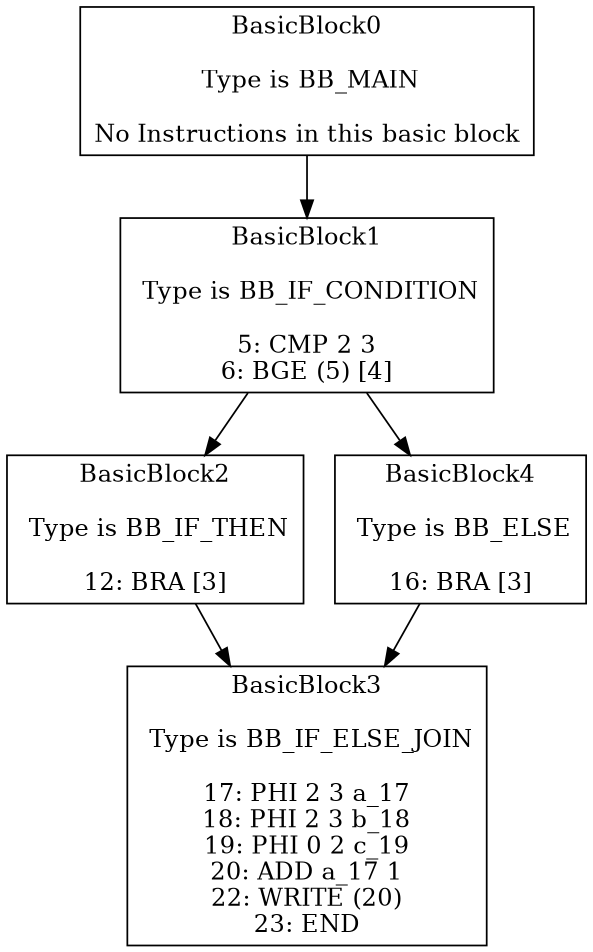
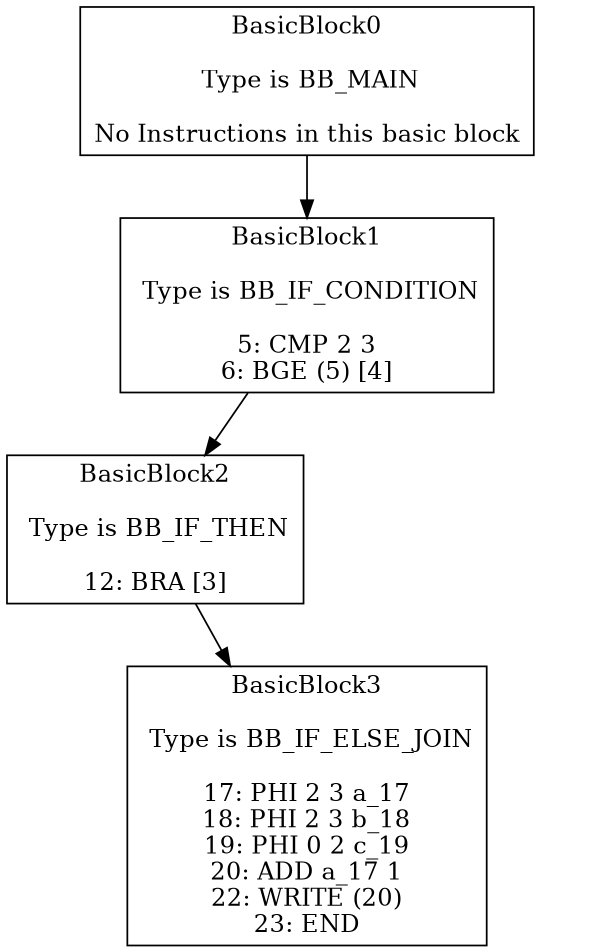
node "BasicBlock4 Type is BB_ELSE 16: BRA [3]": removed
